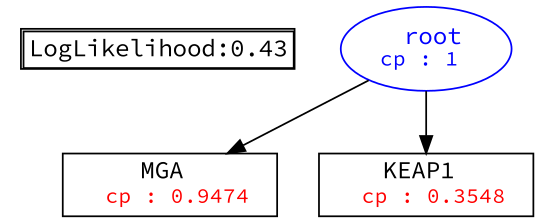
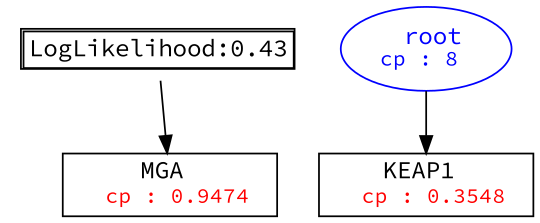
node "root": text "cp : 1" -> "cp : 8"
edge "root" -> "MGA": now "LogLikelihood:0.43" -> "MGA"
